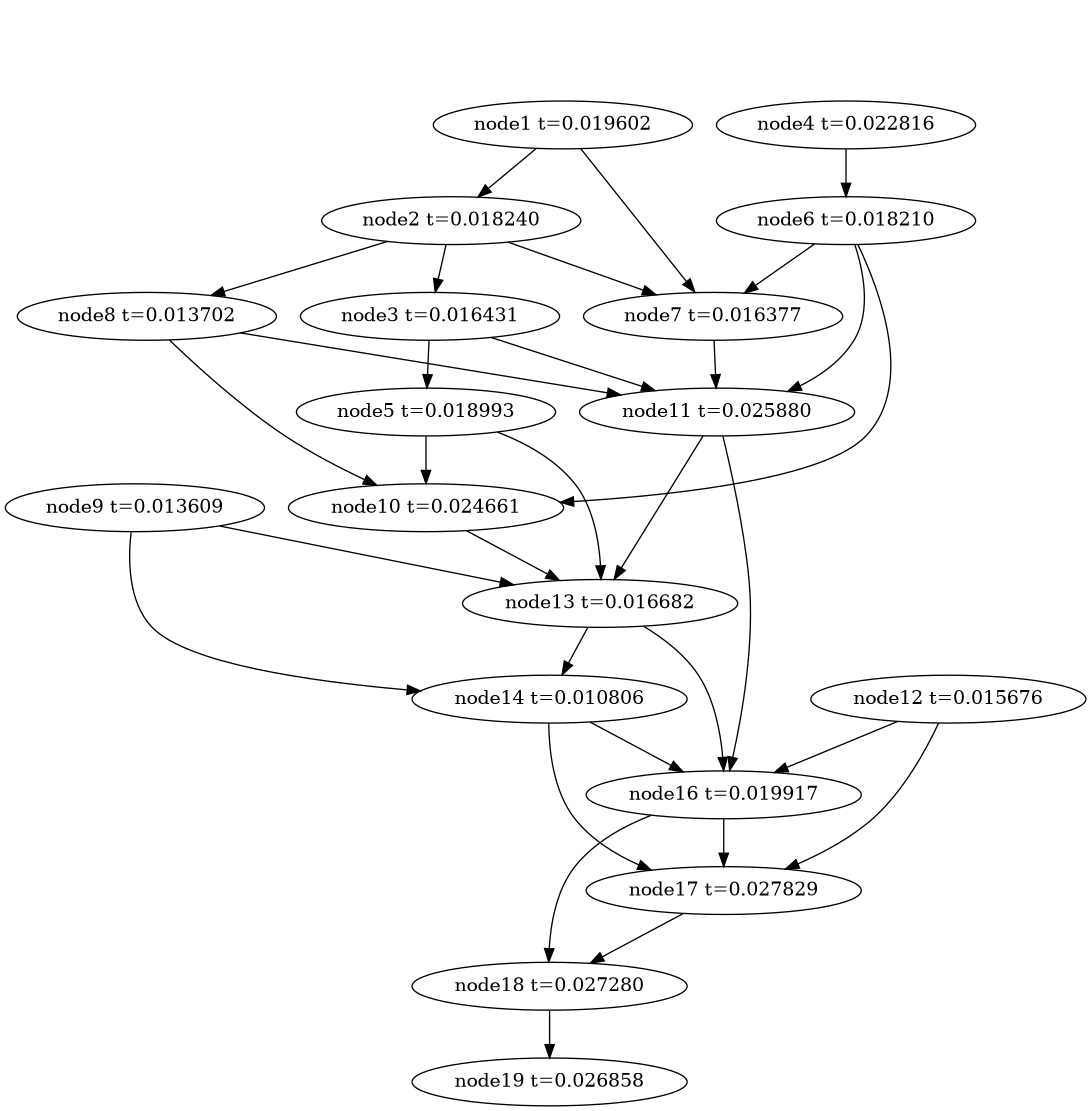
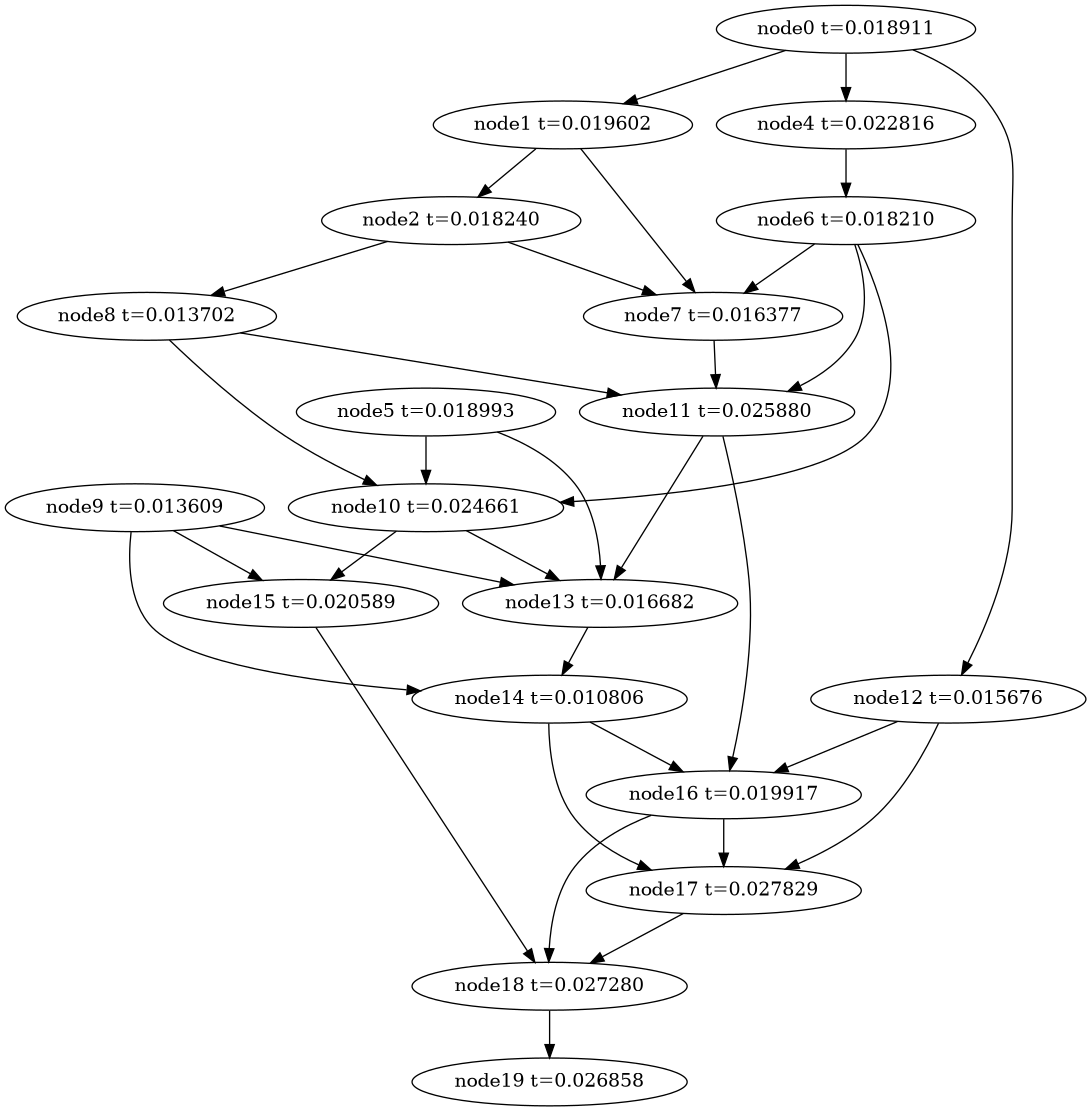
node "node0 t=0.018911": added
node "node3 t=0.016431": removed
node "node15 t=0.020589": added
edge "node13 t=0.016682" -> "node16 t=0.019917": removed
